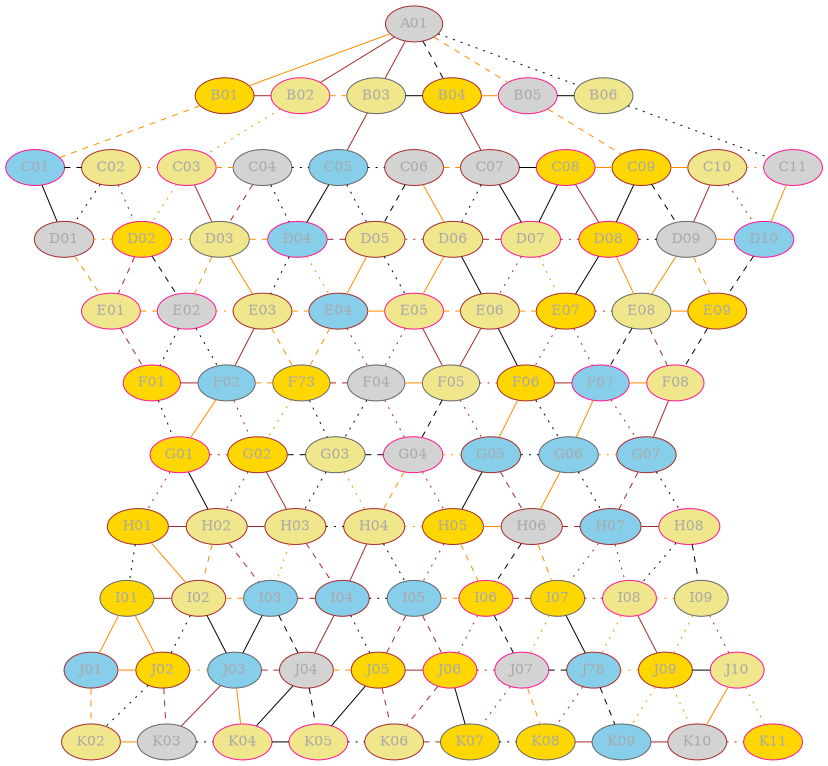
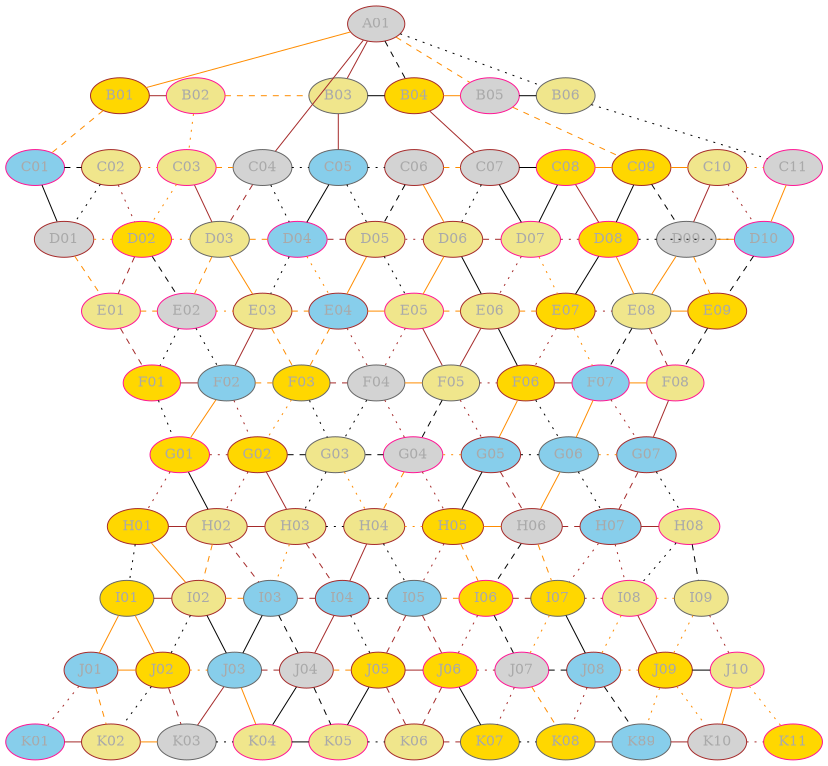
edge "A01" -- "B02": now "A01" -- "C04"
edge "D08" -- "D09": now "D08" -- "D10"
edge "E07" -- "F07": color brown -> darkorange
node "F73": label "F73" -> "F03"
node "J78": label "J78" -> "J08"
node "K01": added
node "K09": label "K09" -> "K89"
